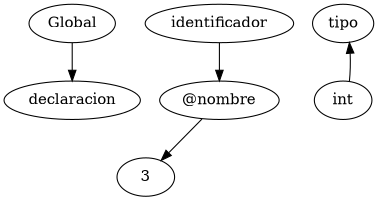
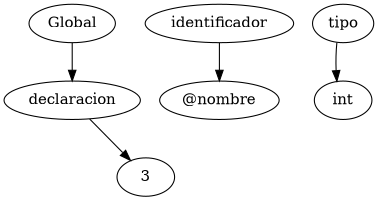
edge "int" -> "tipo": reversed
edge "@nombre" -> "3": now "declaracion" -> "3"
